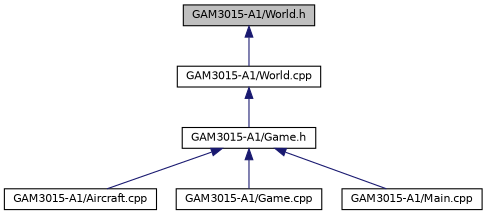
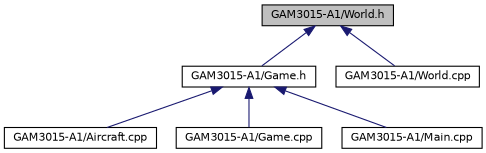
edge "GAM3015-A1/Game.h" -> "GAM3015-A1/World.cpp": now "GAM3015-A1/Game.h" -> "GAM3015-A1/World.h"
